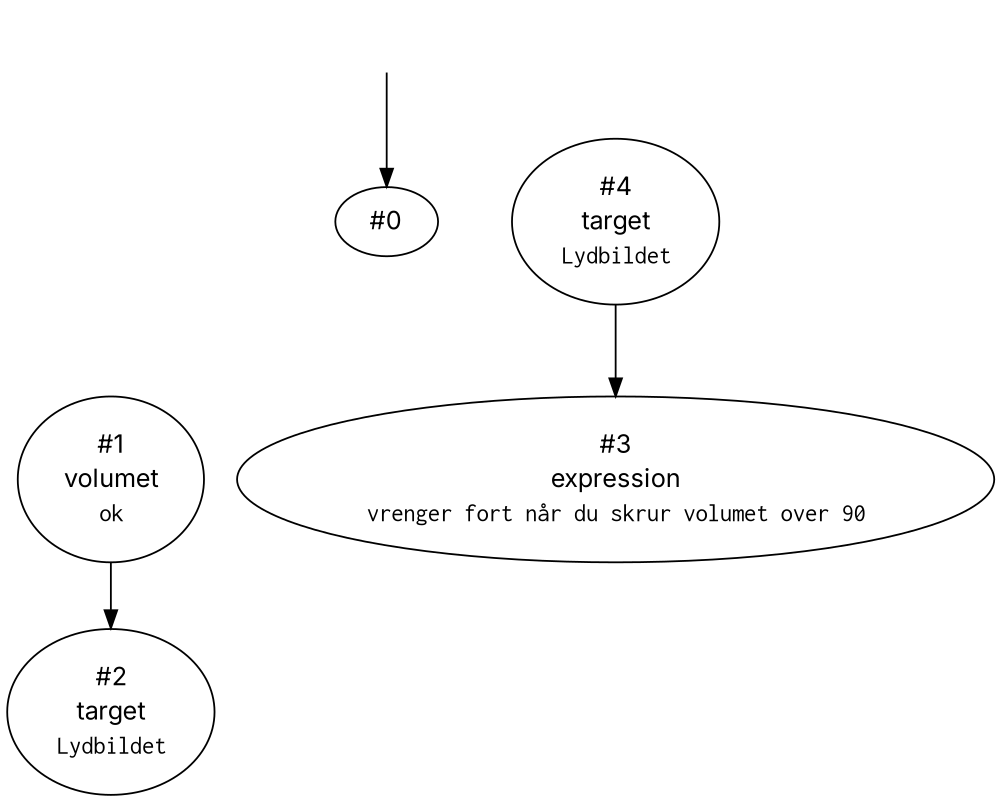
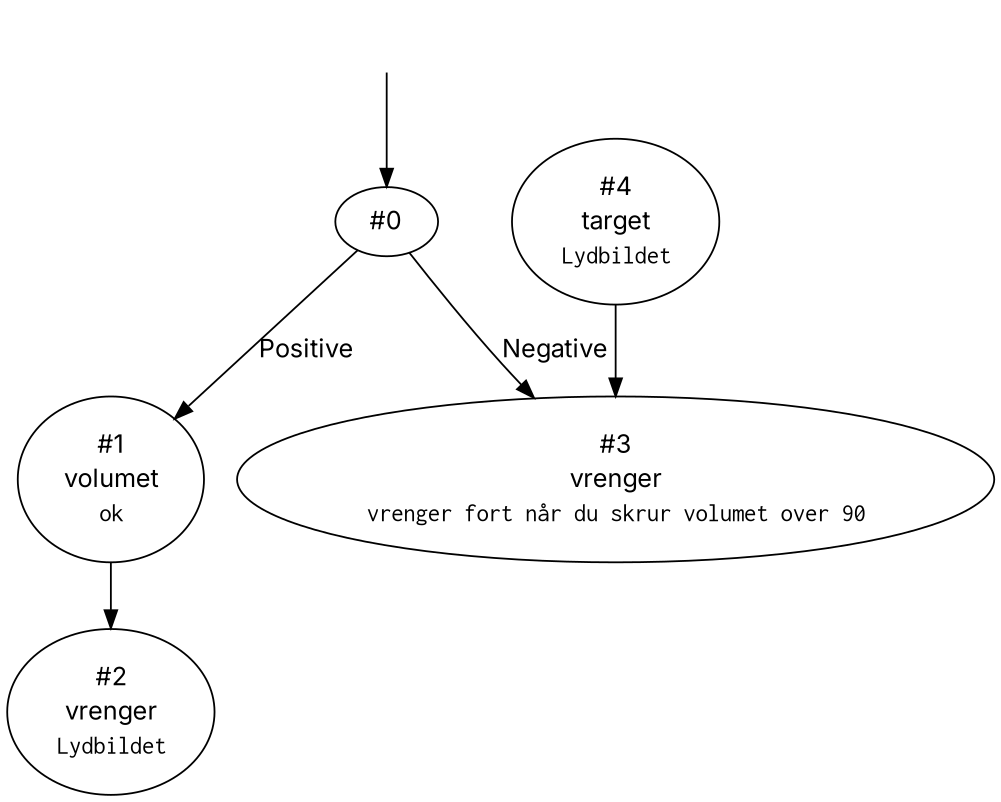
edge "#0" -> "#3": added, label "Negative"
edge "#0" -> "#1": added, label "Positive"
node "#3": text "expression" -> "vrenger"
node "#2": text "target" -> "vrenger"
